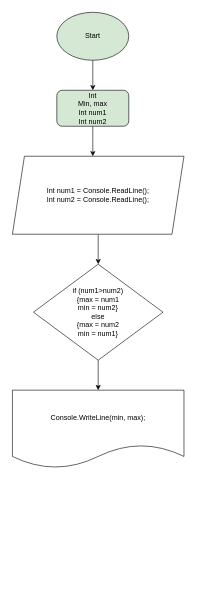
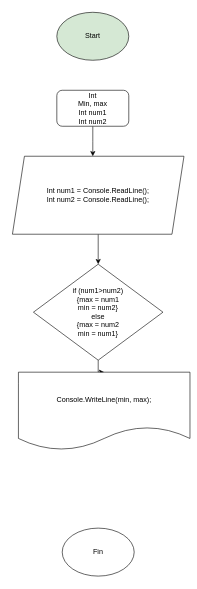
edge "Start" -> "Int Min, max Int num1 Int num2": removed
node "Int Min, max Int num1 Int num2": fillcolor #d5e8d4 -> #ffffff
node "Console.WriteLine(min, max);": moved (98, 429) -> (104, 411)
node "Fin": added
